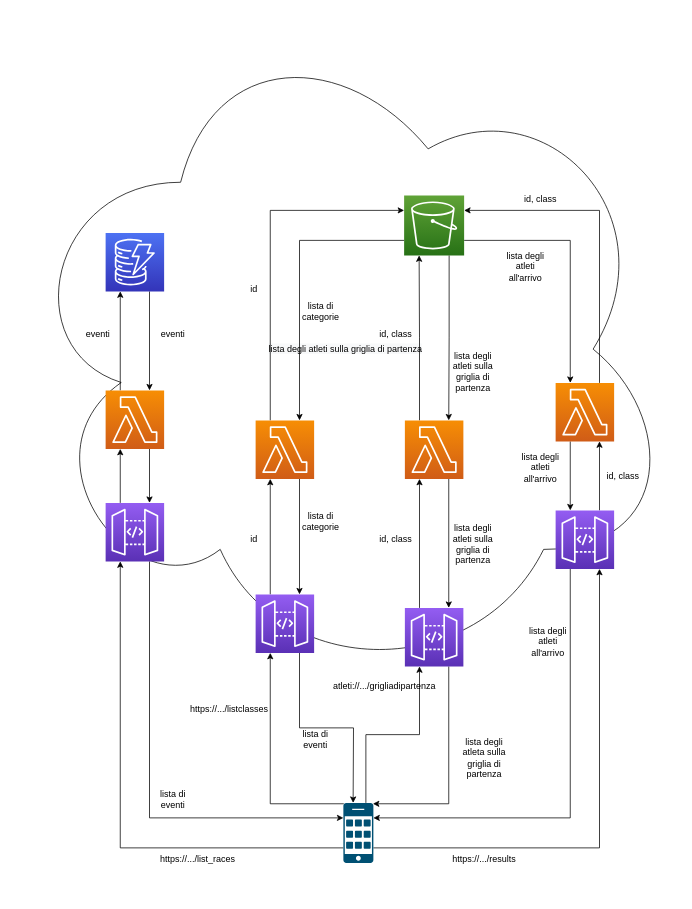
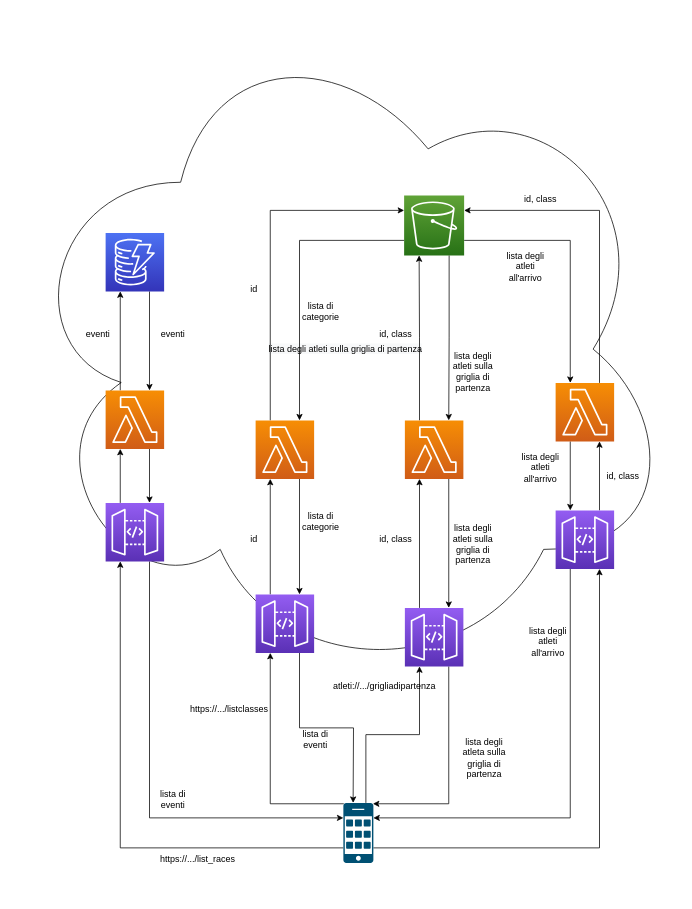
node "https://.../results": removed
